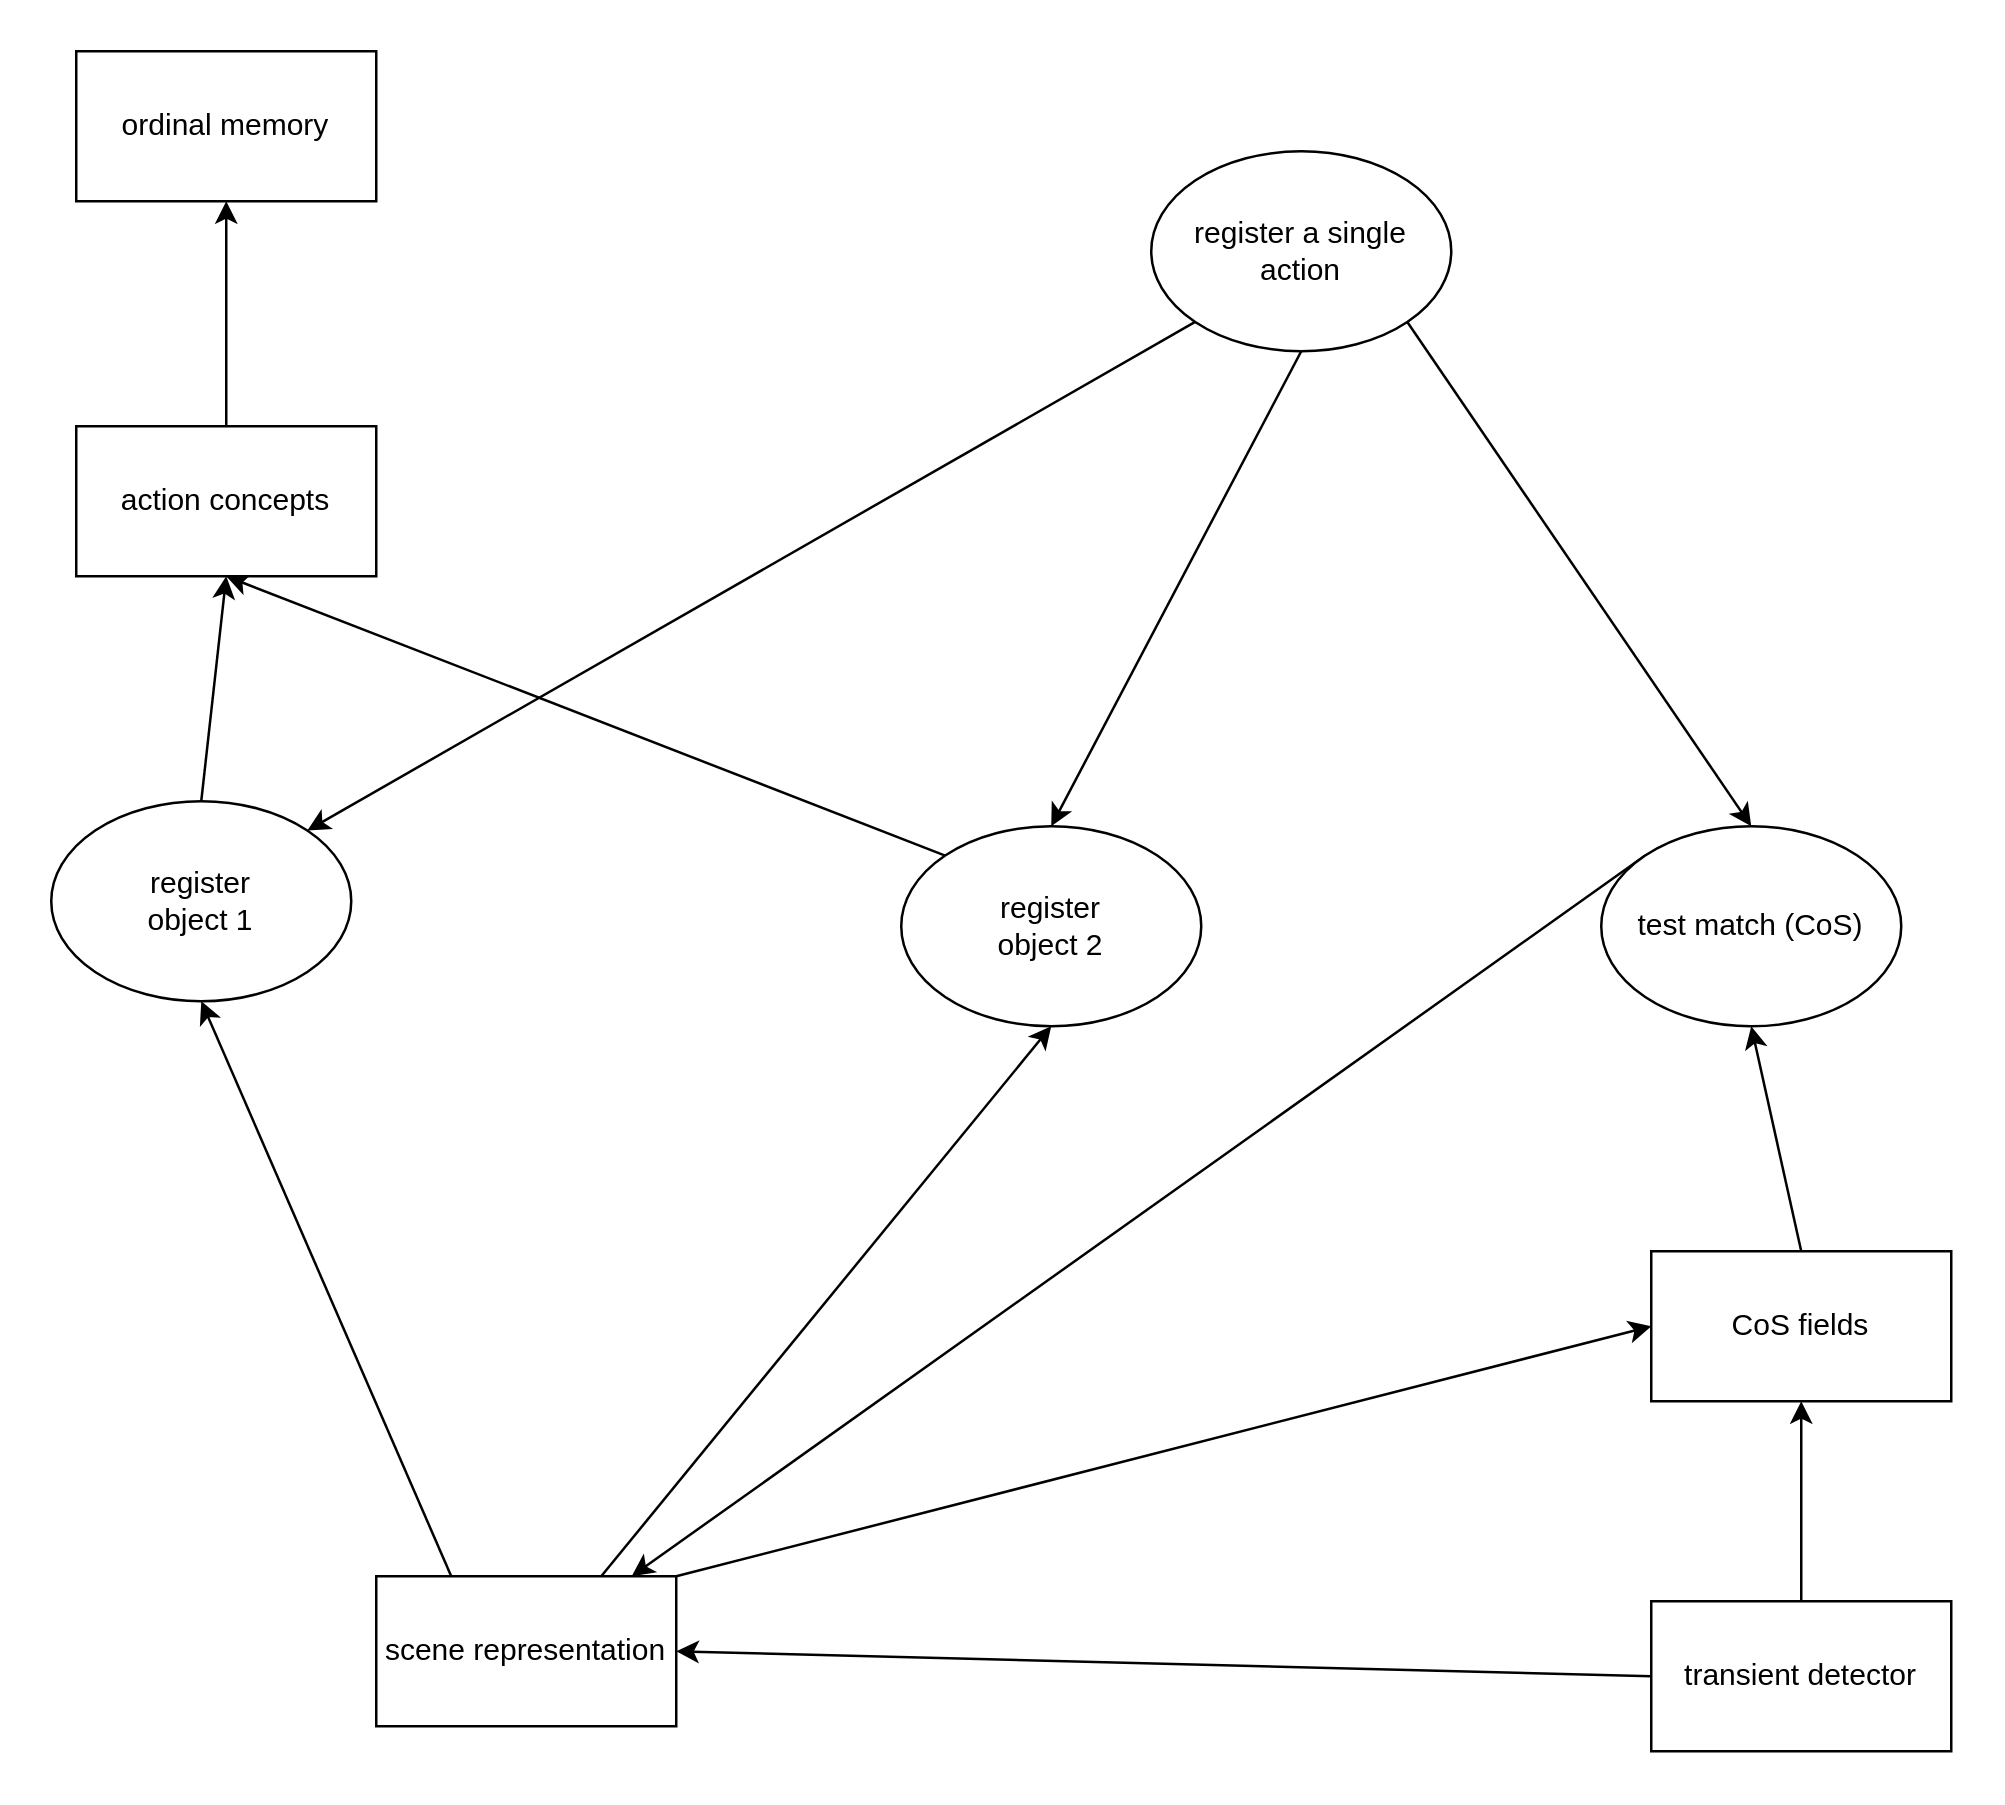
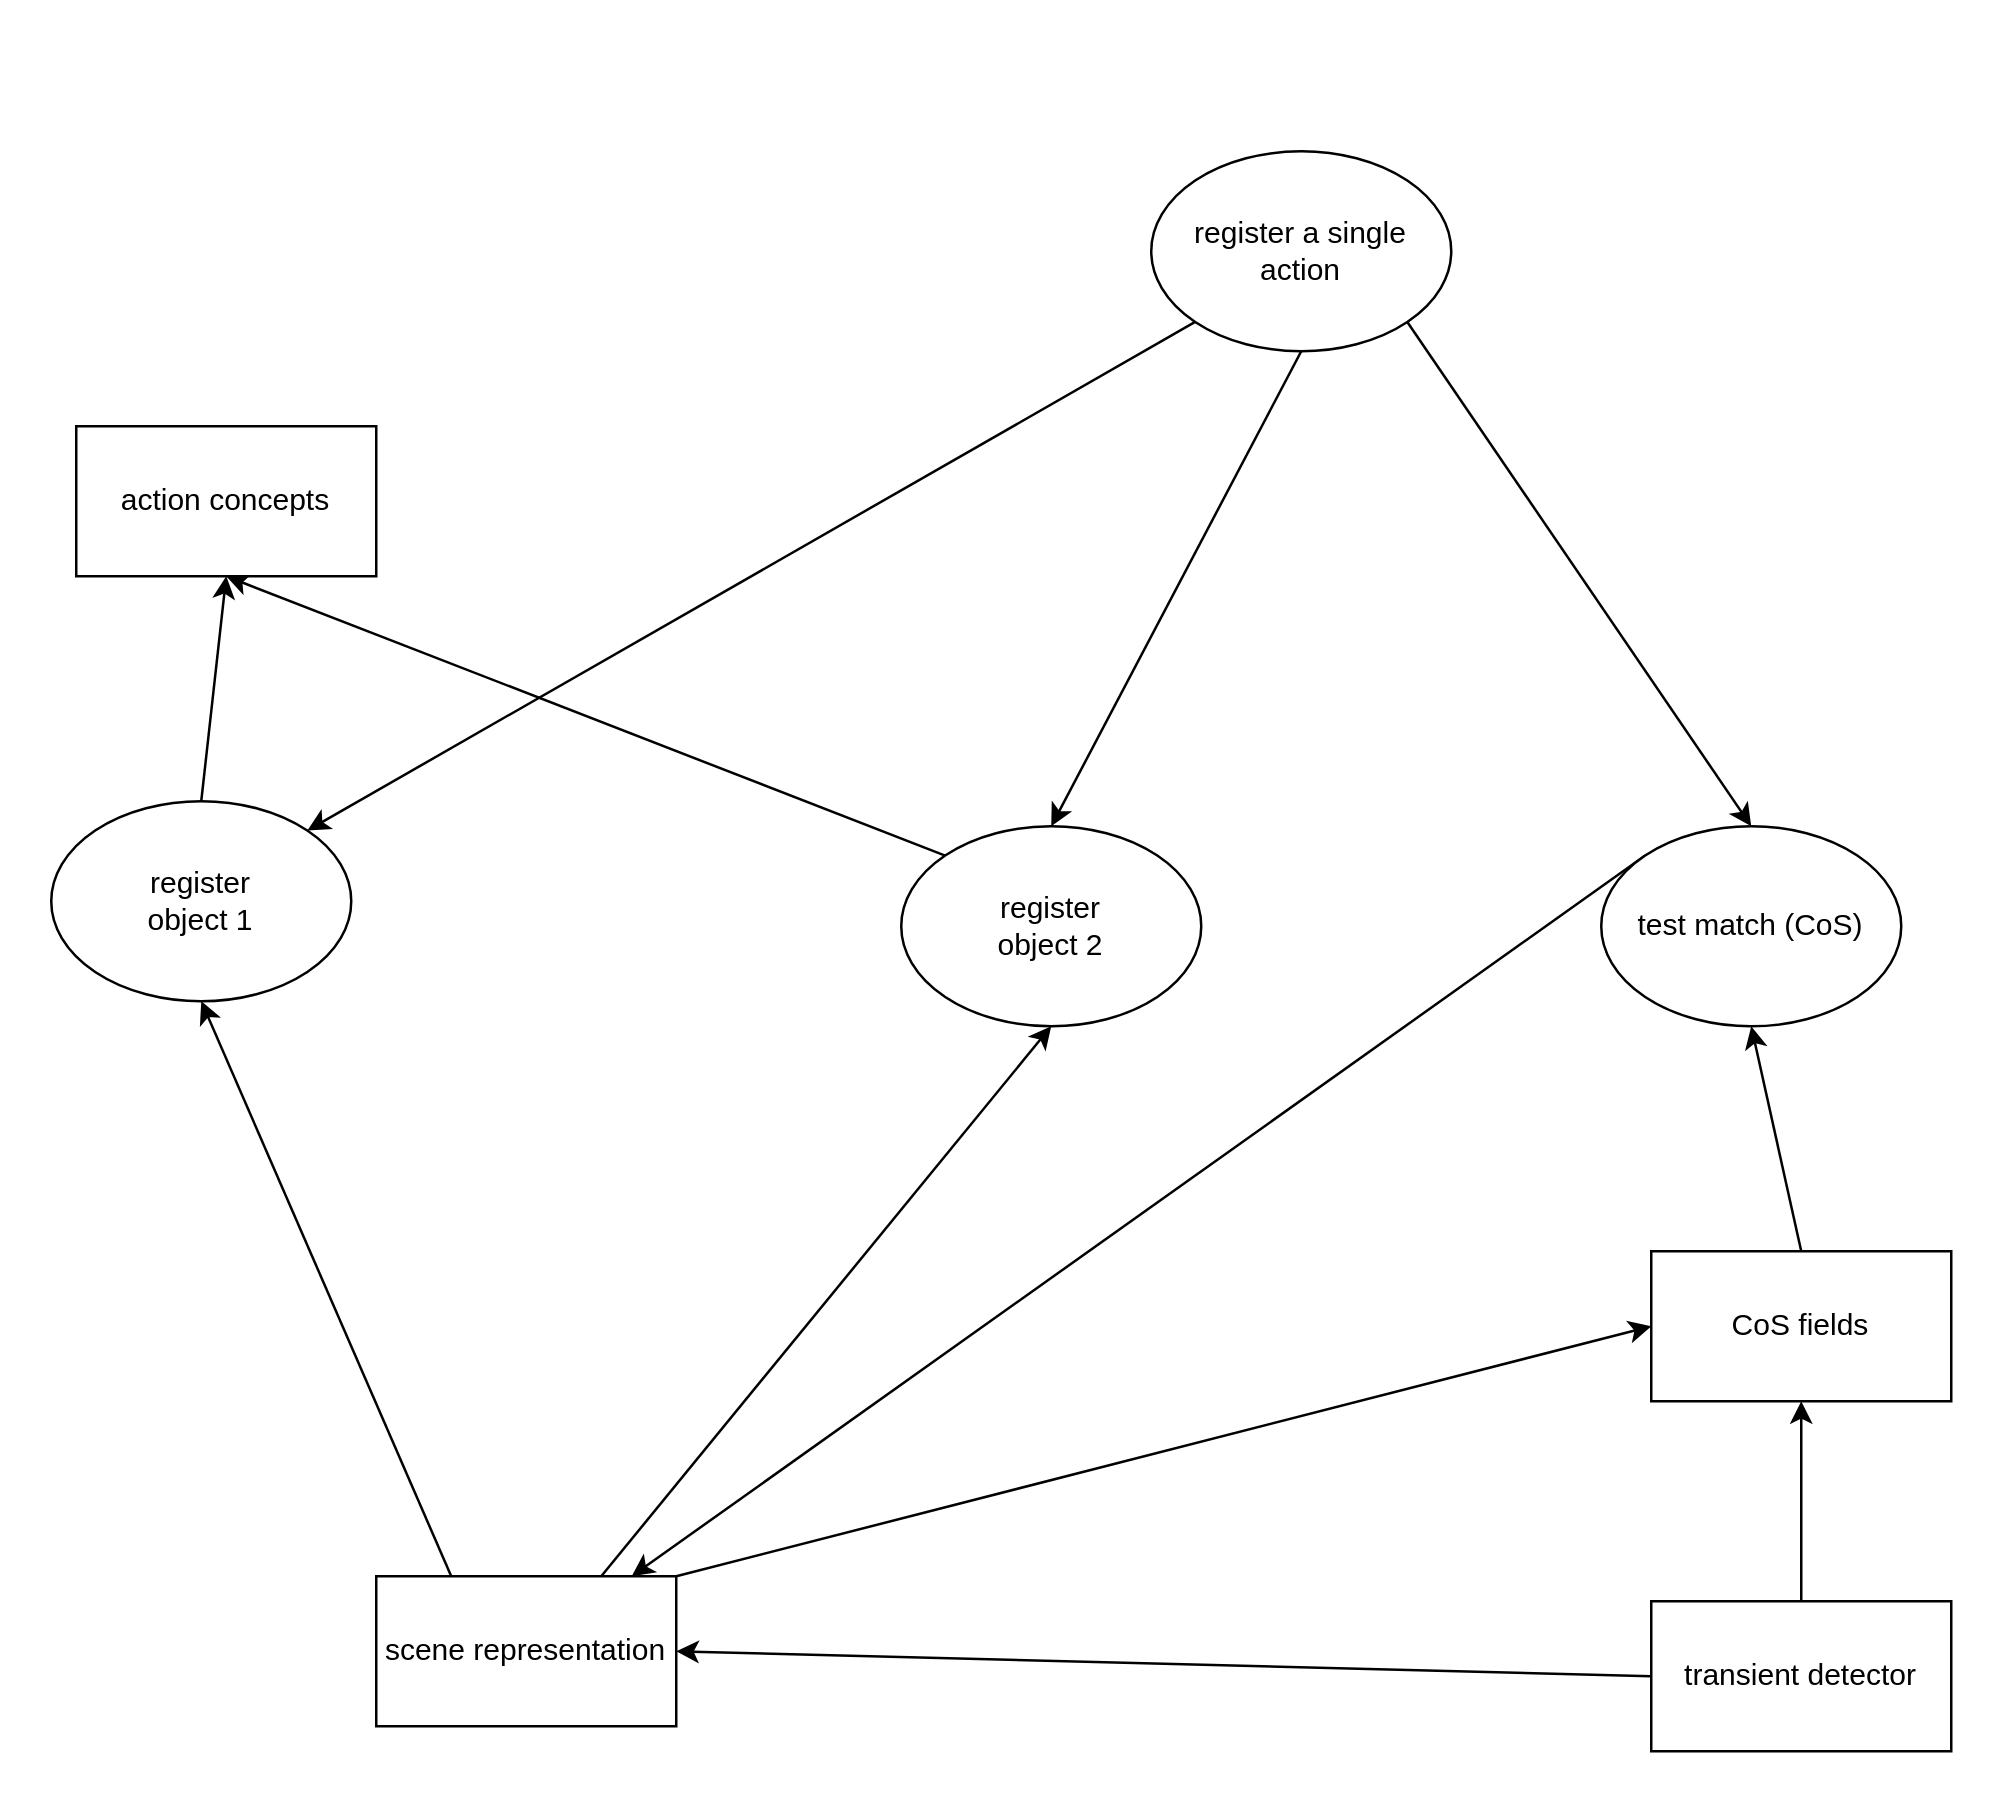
node "ordinal memory": removed
edge "action concepts" -> "ordinal memory": removed
